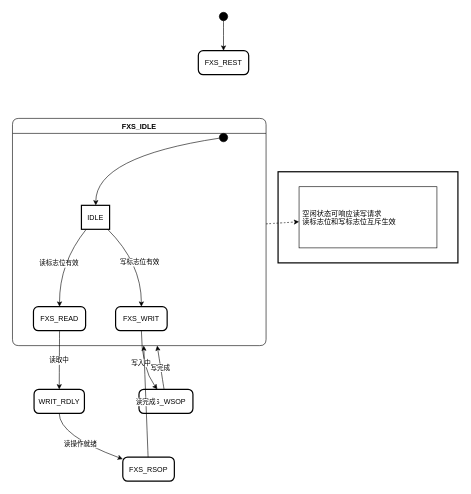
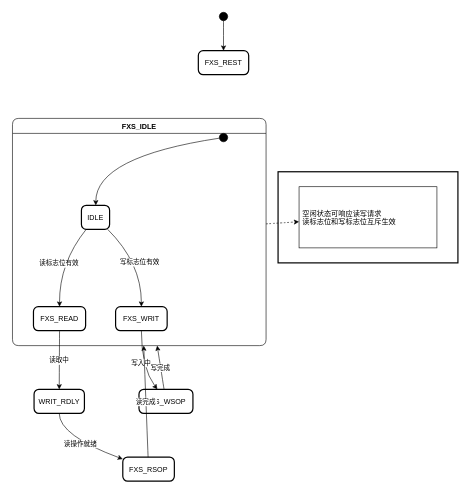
node "IDLE": shape rectangle -> rounded rectangle
